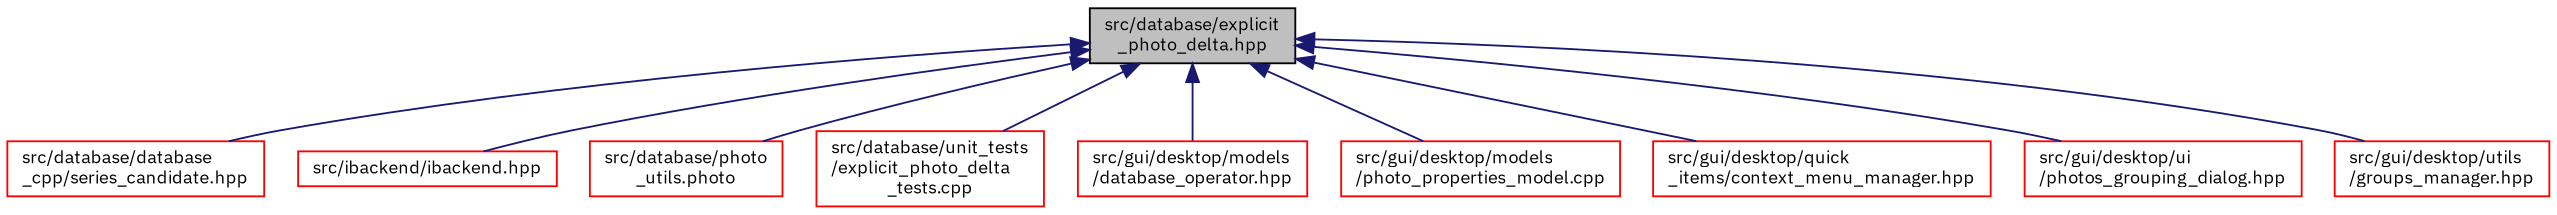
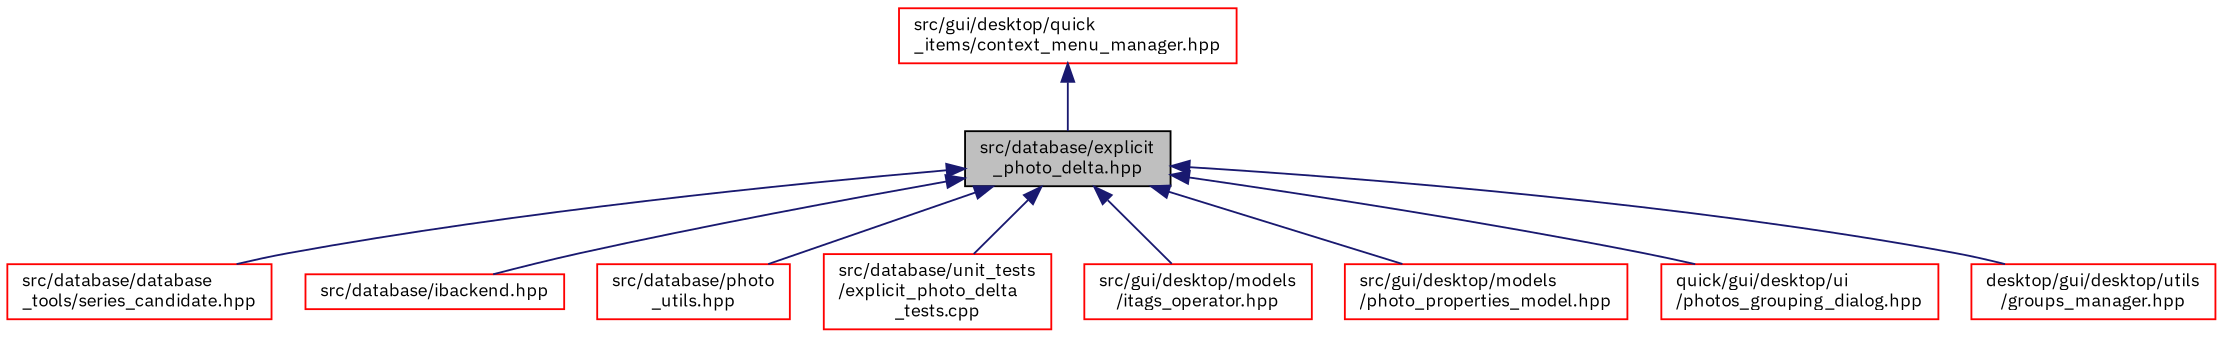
edge "src/gui/desktop/quick _items/context_menu_manager.hpp" -> "src/database/explicit _photo_delta.hpp": reversed
node "src/database/database _cpp/series_candidate.hpp": label "src/database/database _cpp/series_candidate.hpp" -> "src/database/database _tools/series_candidate.hpp"
node "src/ibackend/ibackend.hpp": label "src/ibackend/ibackend.hpp" -> "src/database/ibackend.hpp"
node "src/database/photo _utils.photo": label "src/database/photo _utils.photo" -> "src/database/photo _utils.hpp"
node "src/gui/desktop/models /database_operator.hpp": label "src/gui/desktop/models /database_operator.hpp" -> "src/gui/desktop/models /itags_operator.hpp"
node "src/gui/desktop/models /photo_properties_model.cpp": label "src/gui/desktop/models /photo_properties_model.cpp" -> "src/gui/desktop/models /photo_properties_model.hpp"
node "src/gui/desktop/ui /photos_grouping_dialog.hpp": label "src/gui/desktop/ui /photos_grouping_dialog.hpp" -> "quick/gui/desktop/ui /photos_grouping_dialog.hpp"
node "src/gui/desktop/utils /groups_manager.hpp": label "src/gui/desktop/utils /groups_manager.hpp" -> "desktop/gui/desktop/utils /groups_manager.hpp"
